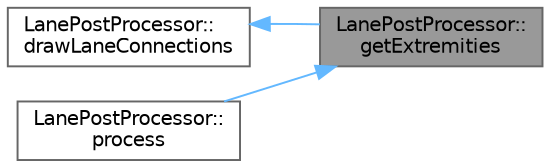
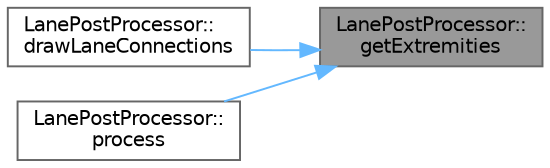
edge "LanePostProcessor:: getExtremities" -> "LanePostProcessor:: drawLaneConnections": reversed
